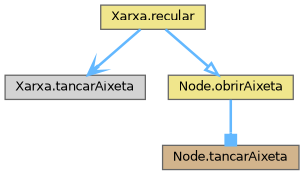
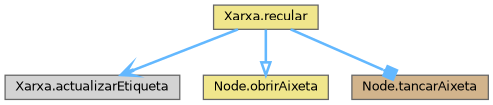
node "Xarxa.tancarAixeta": label "Xarxa.tancarAixeta" -> "Xarxa.actualizarEtiqueta"
edge "Node.obrirAixeta" -> "Node.tancarAixeta": now "Xarxa.recular" -> "Node.tancarAixeta"
